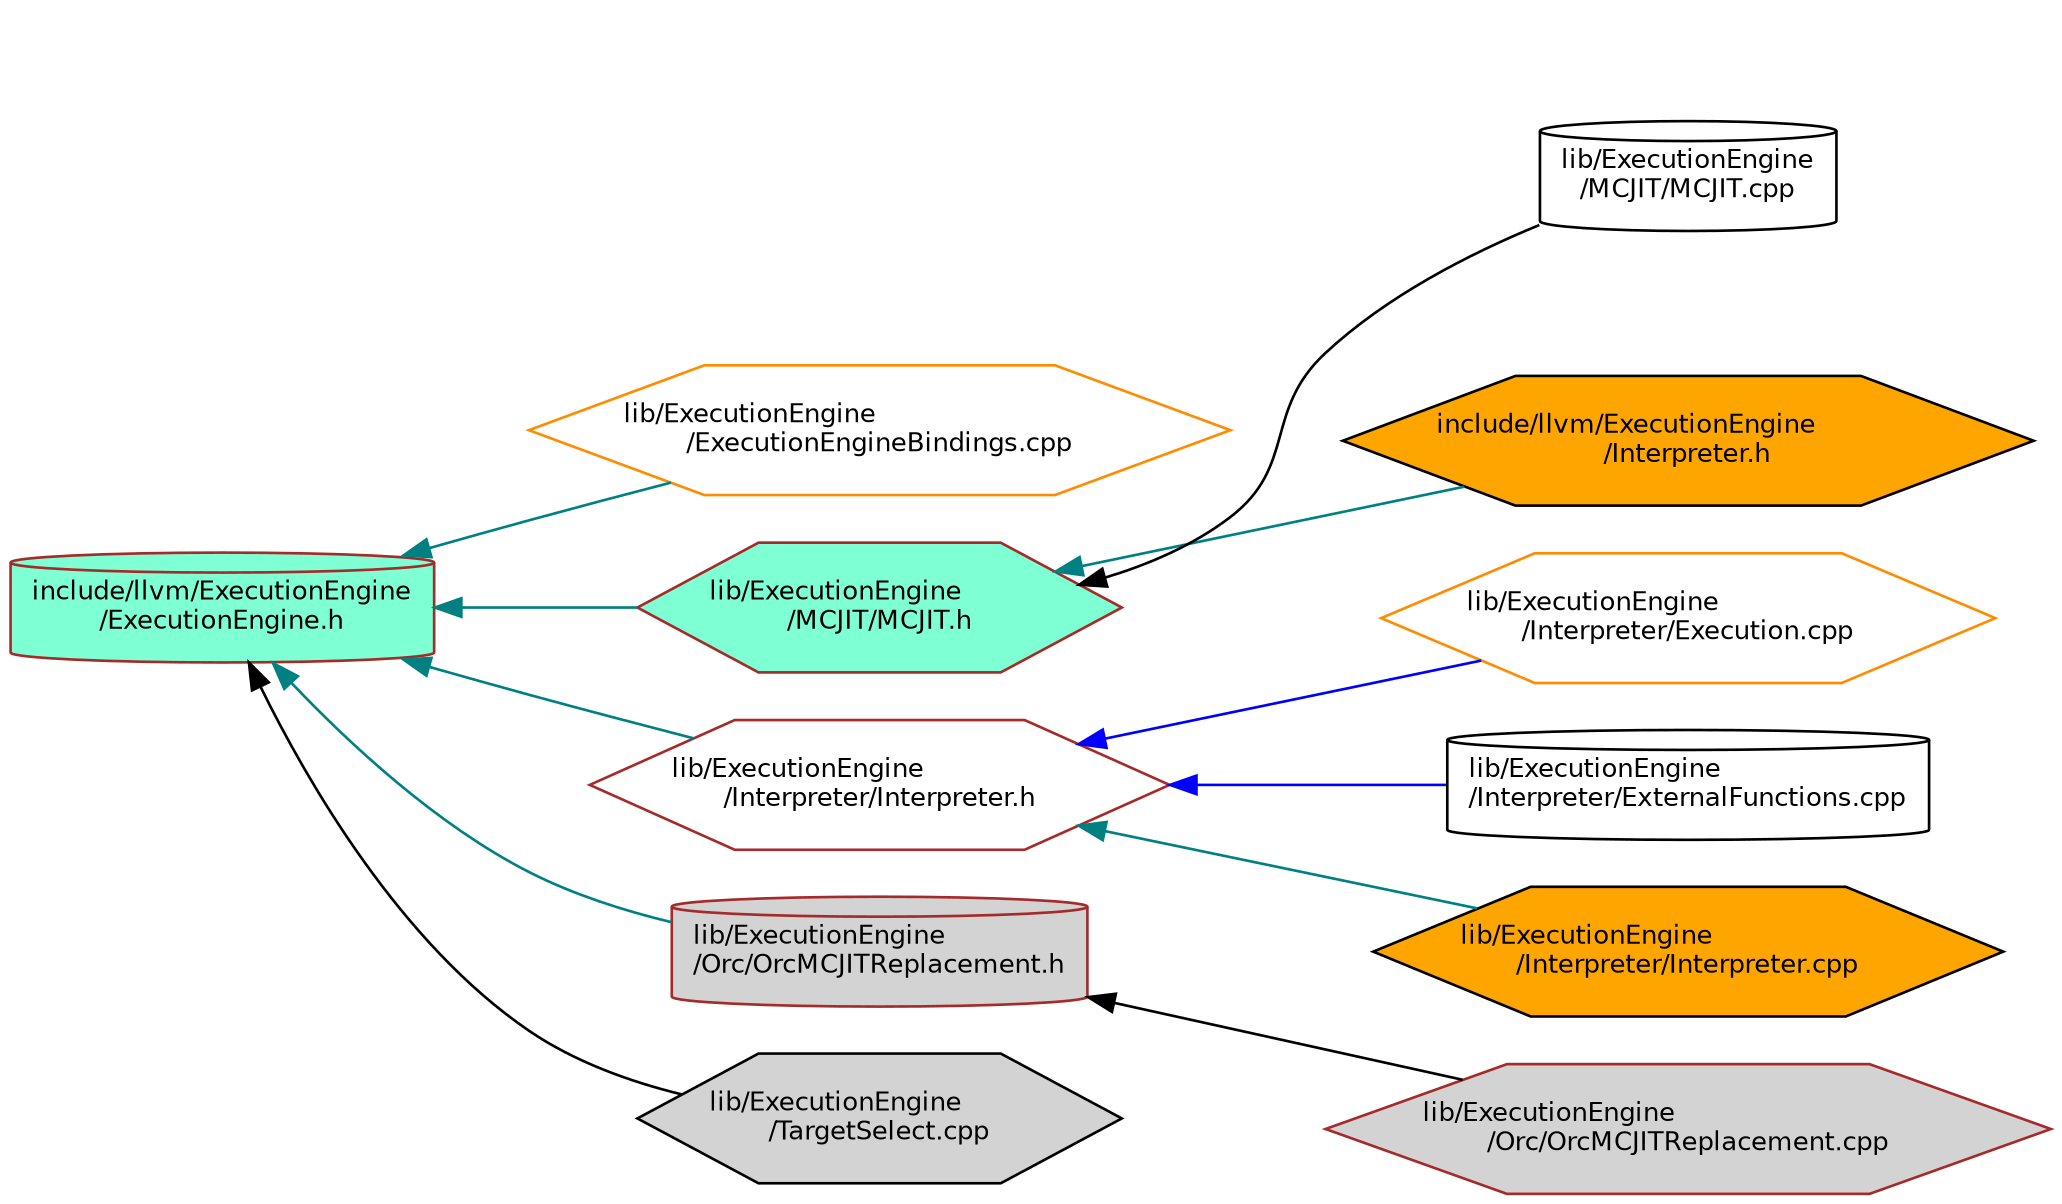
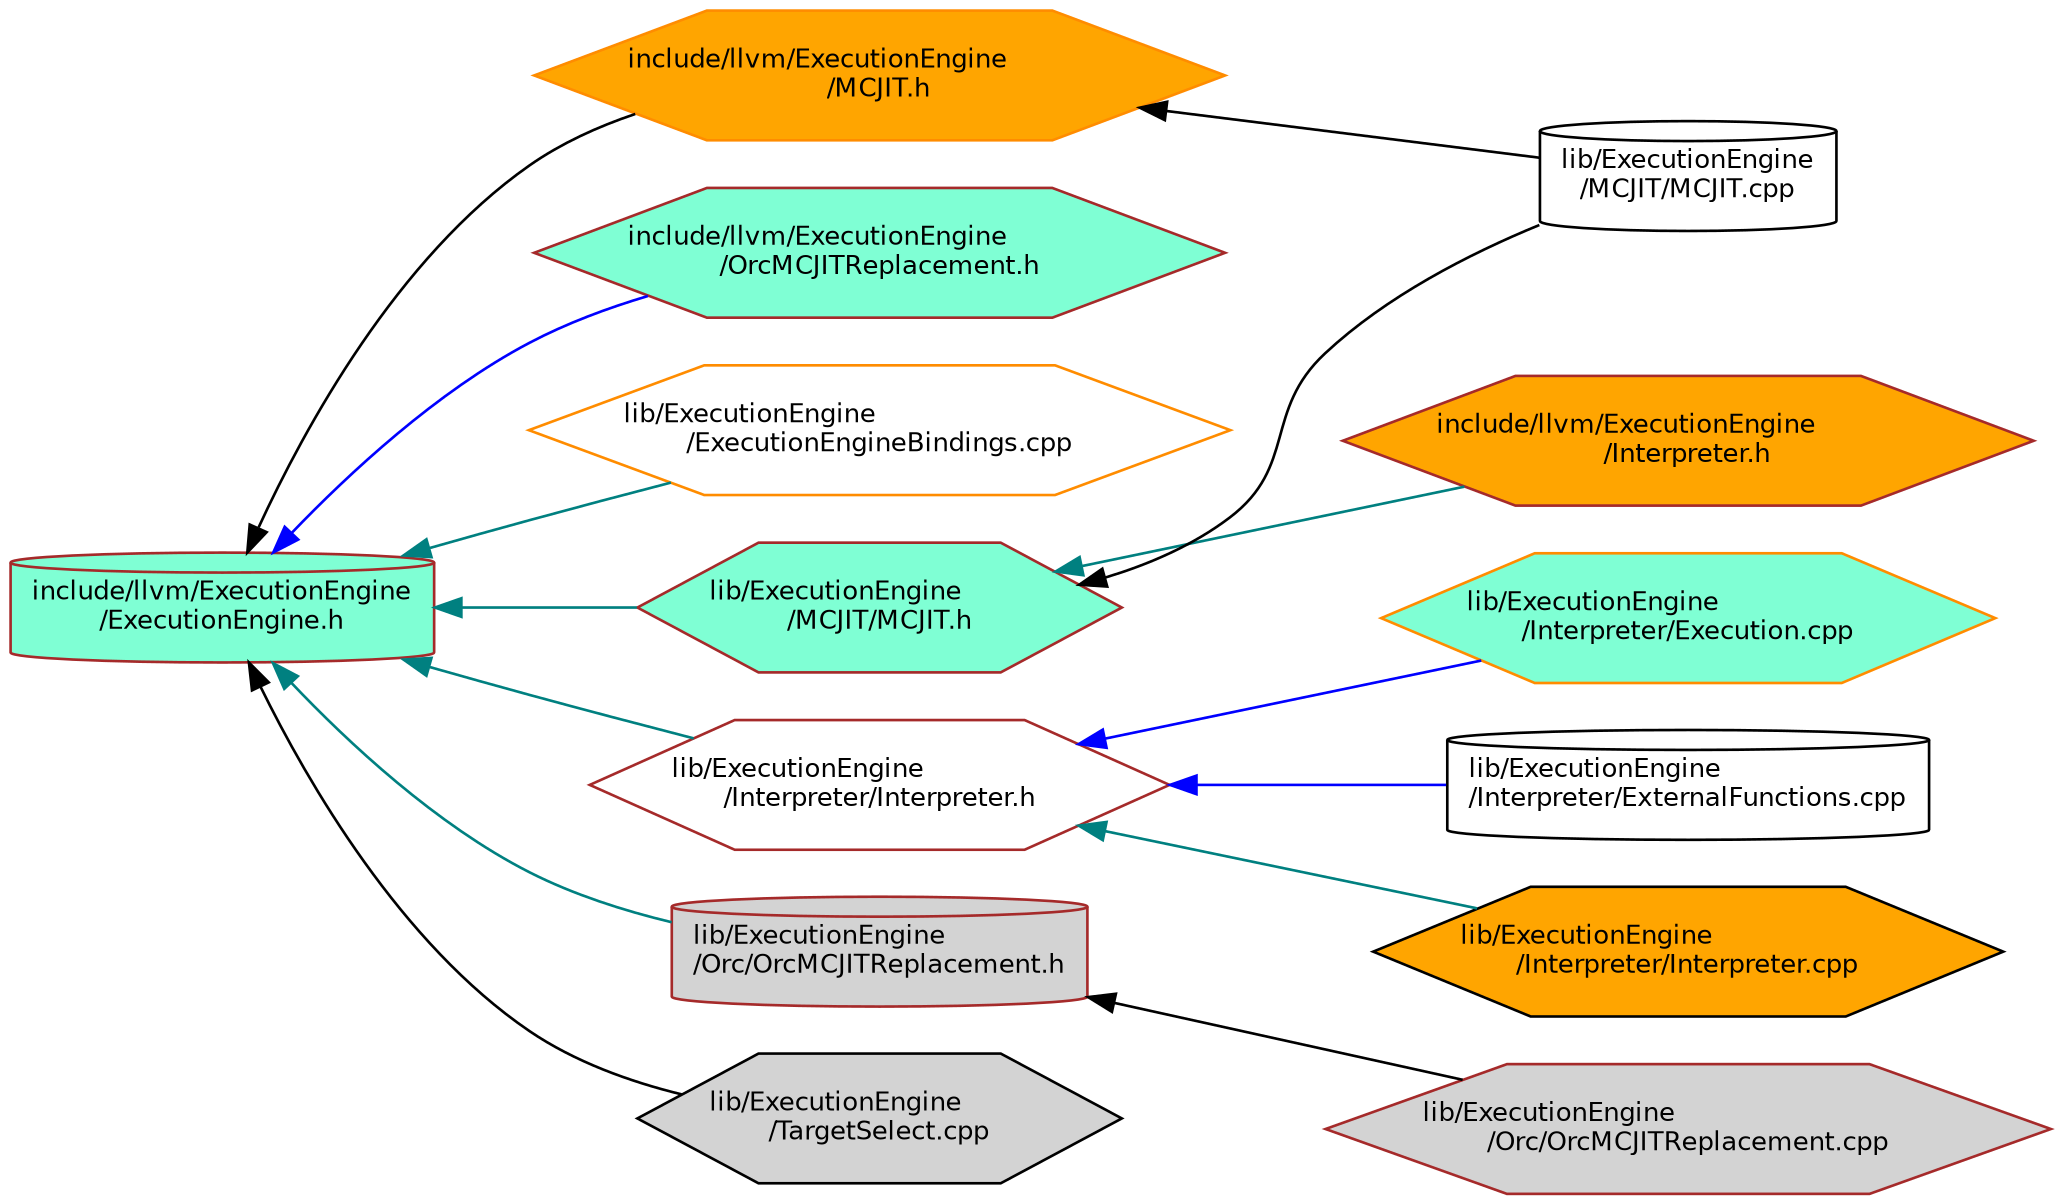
node "include/llvm/ExecutionEngine /MCJIT.h": added
node "include/llvm/ExecutionEngine /OrcMCJITReplacement.h": added
node "include/llvm/ExecutionEngine /Interpreter.h": color black -> brown
node "lib/ExecutionEngine /Interpreter/Execution.cpp": fillcolor white -> aquamarine
